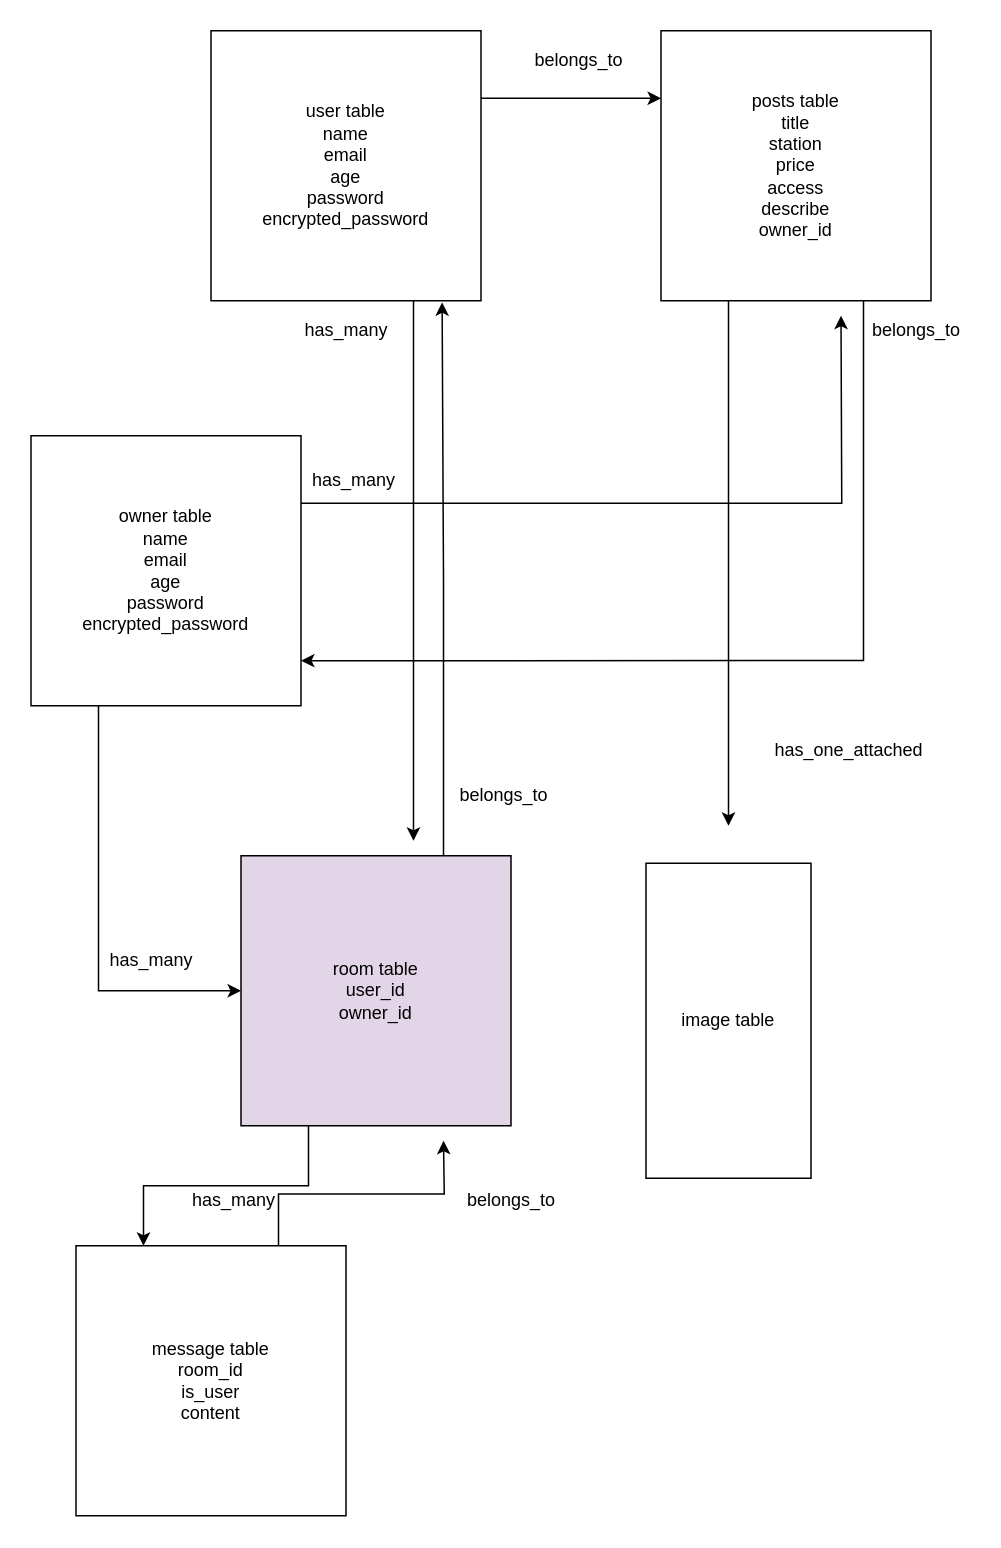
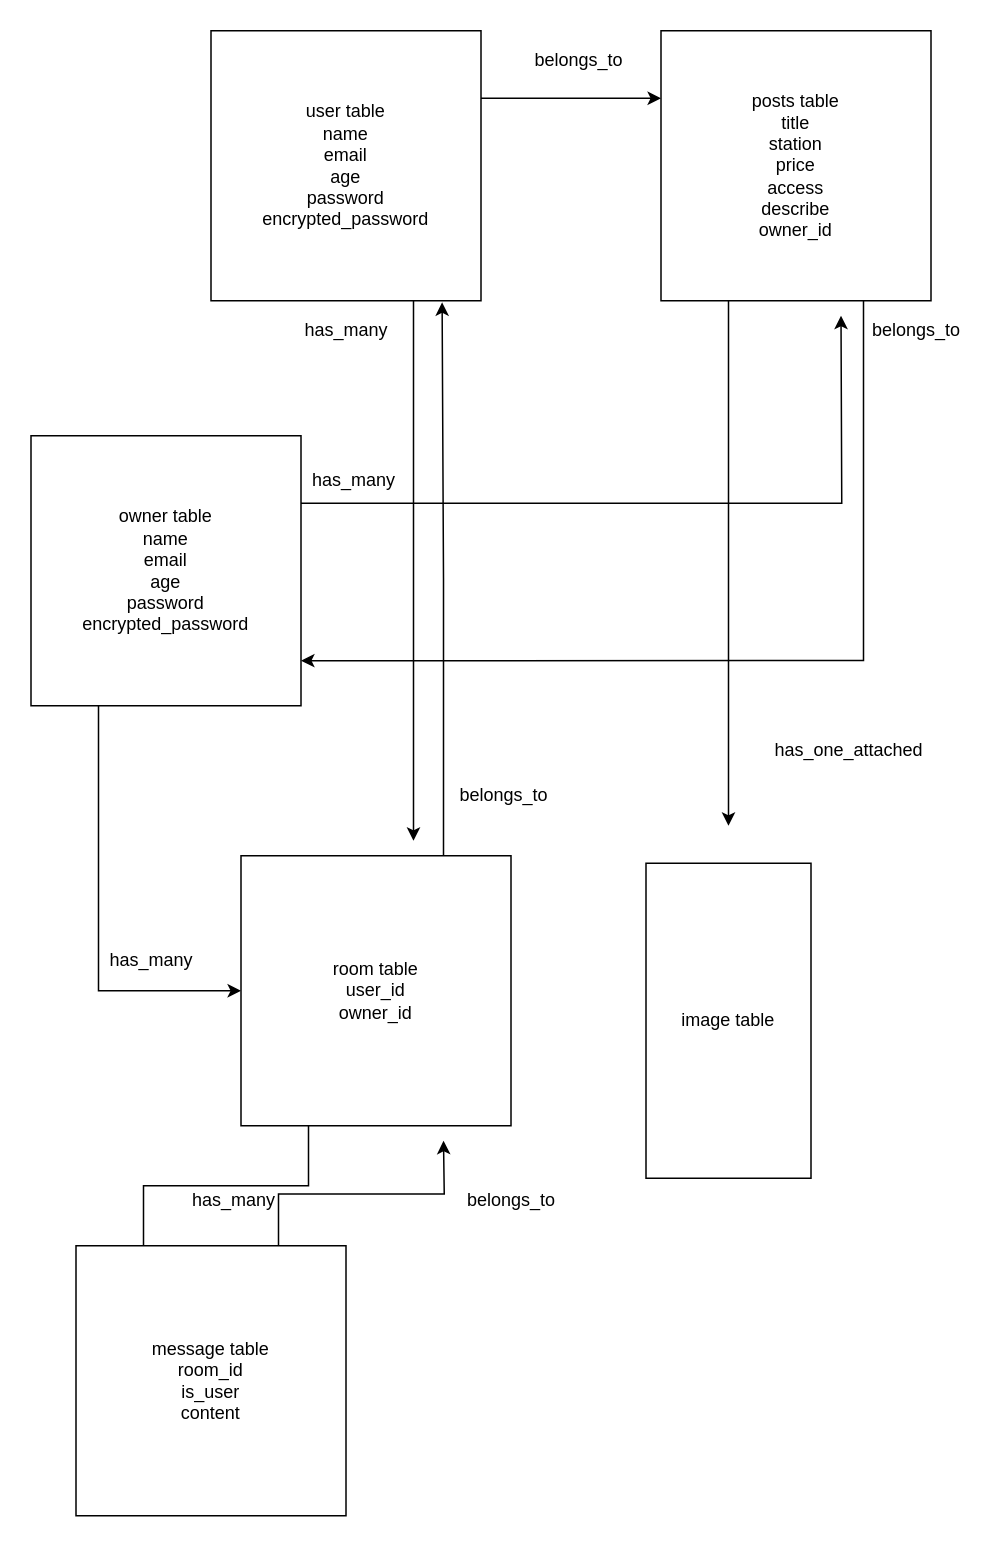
node "room table user_id owner_id": fillcolor #e1d5e7 -> #ffffff
edge "room table user_id owner_id" -> "message table room_id is_user content": arrowhead classic -> none
